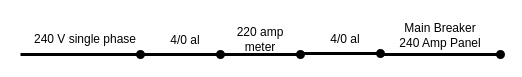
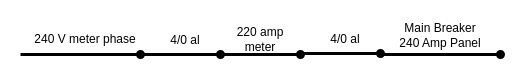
node "240 V single phase": label "240 V single phase" -> "240 V meter phase"
